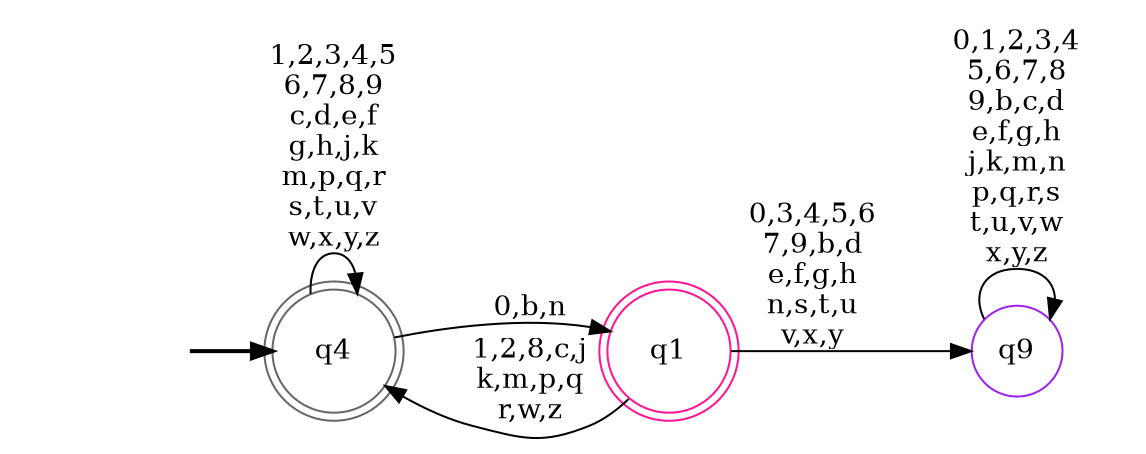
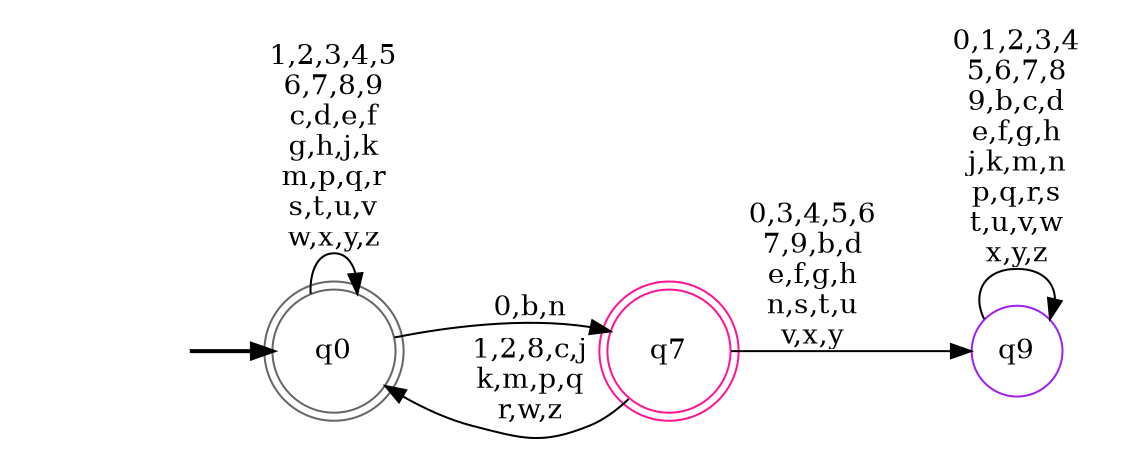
node "q4": label "q4" -> "q0"
node "q1": label "q1" -> "q7"
